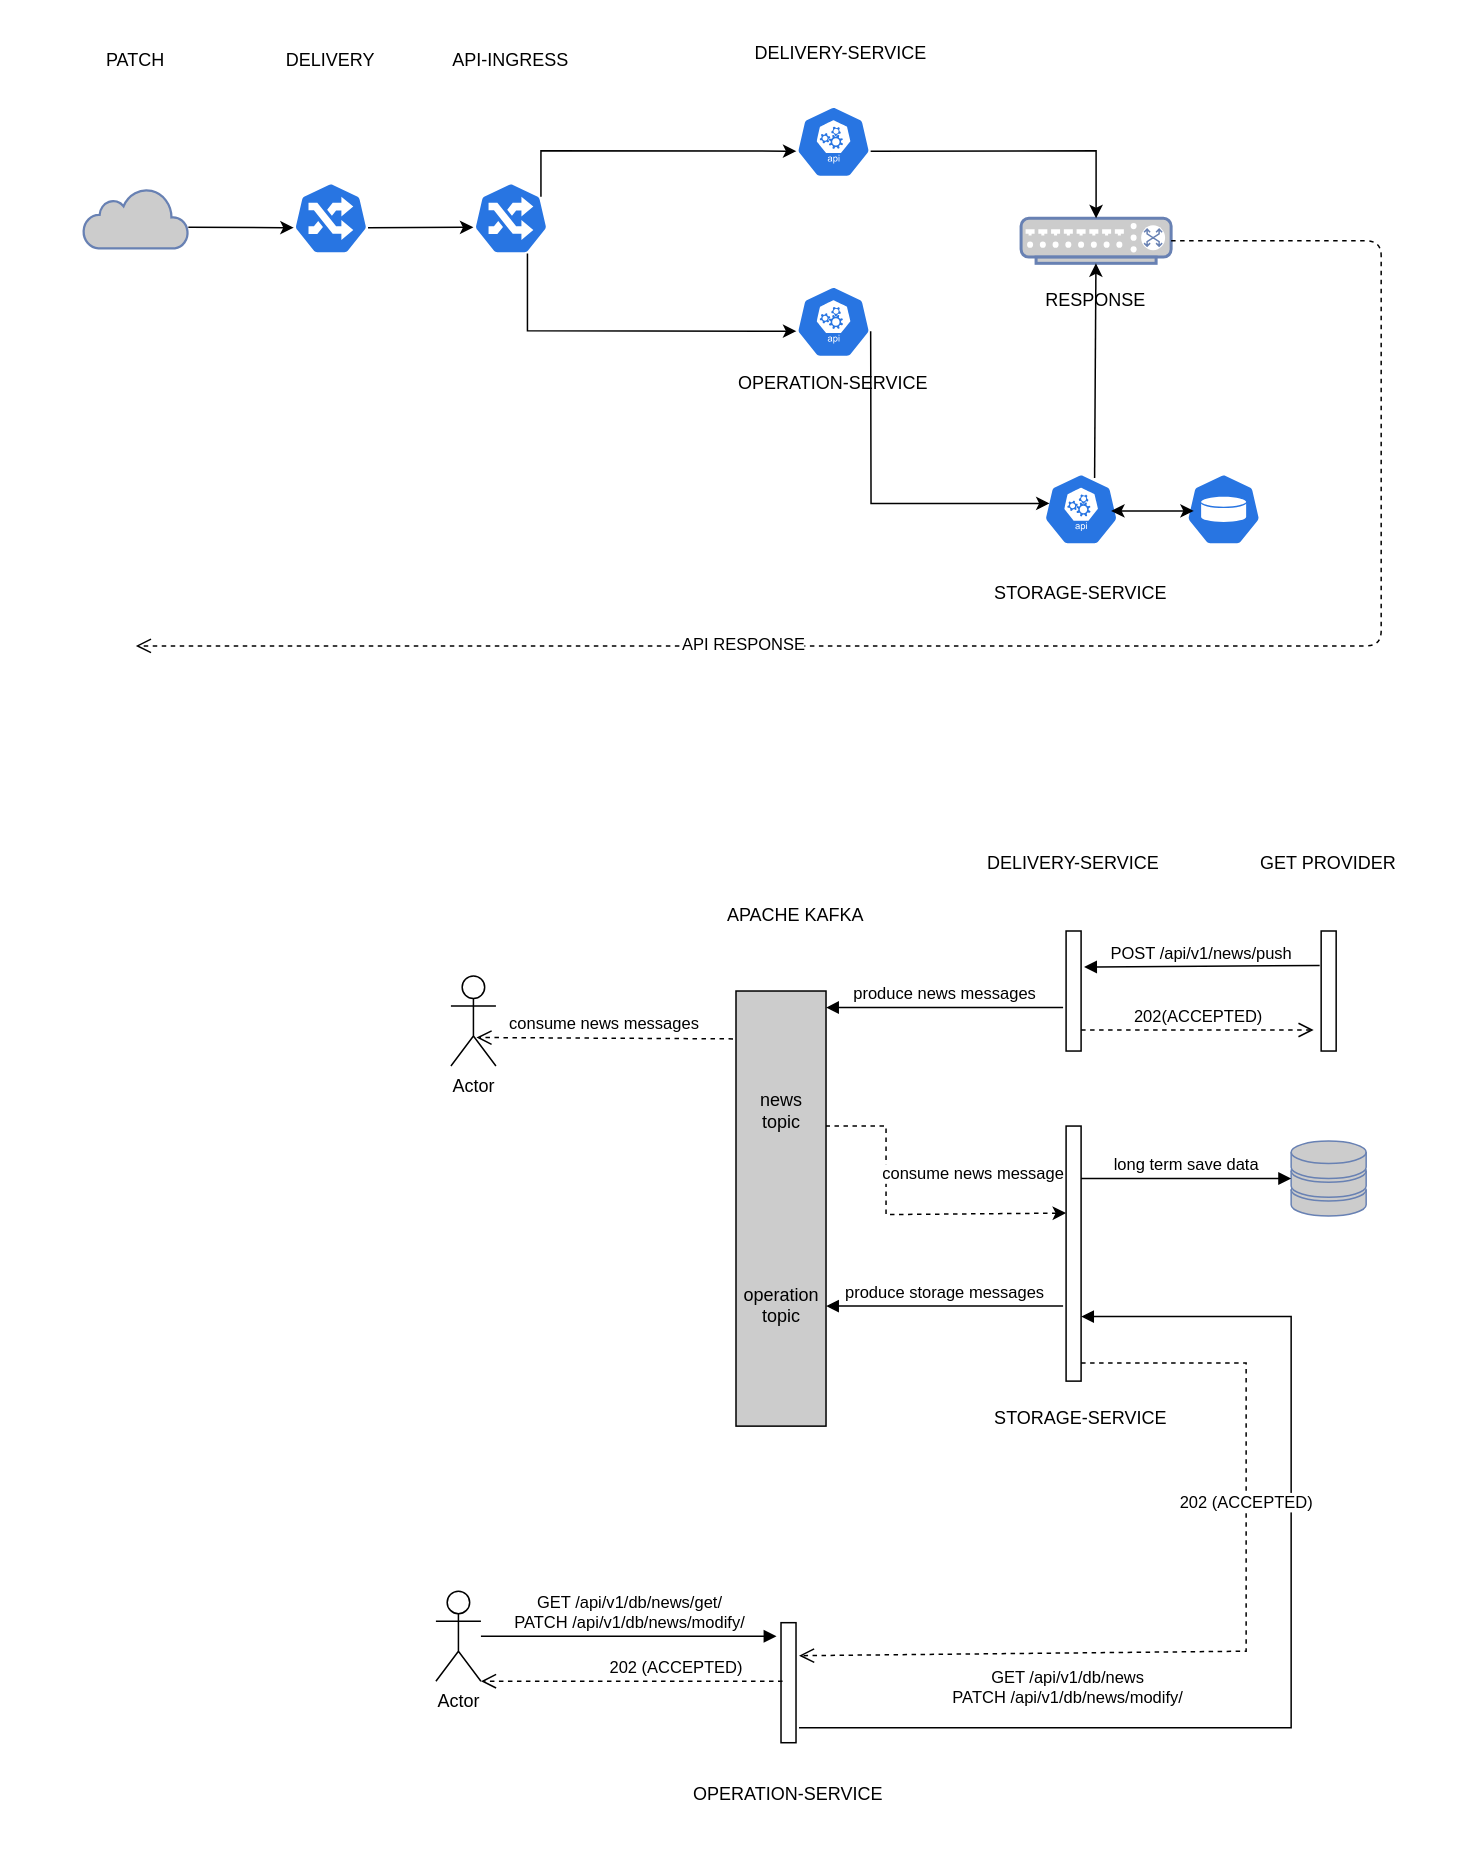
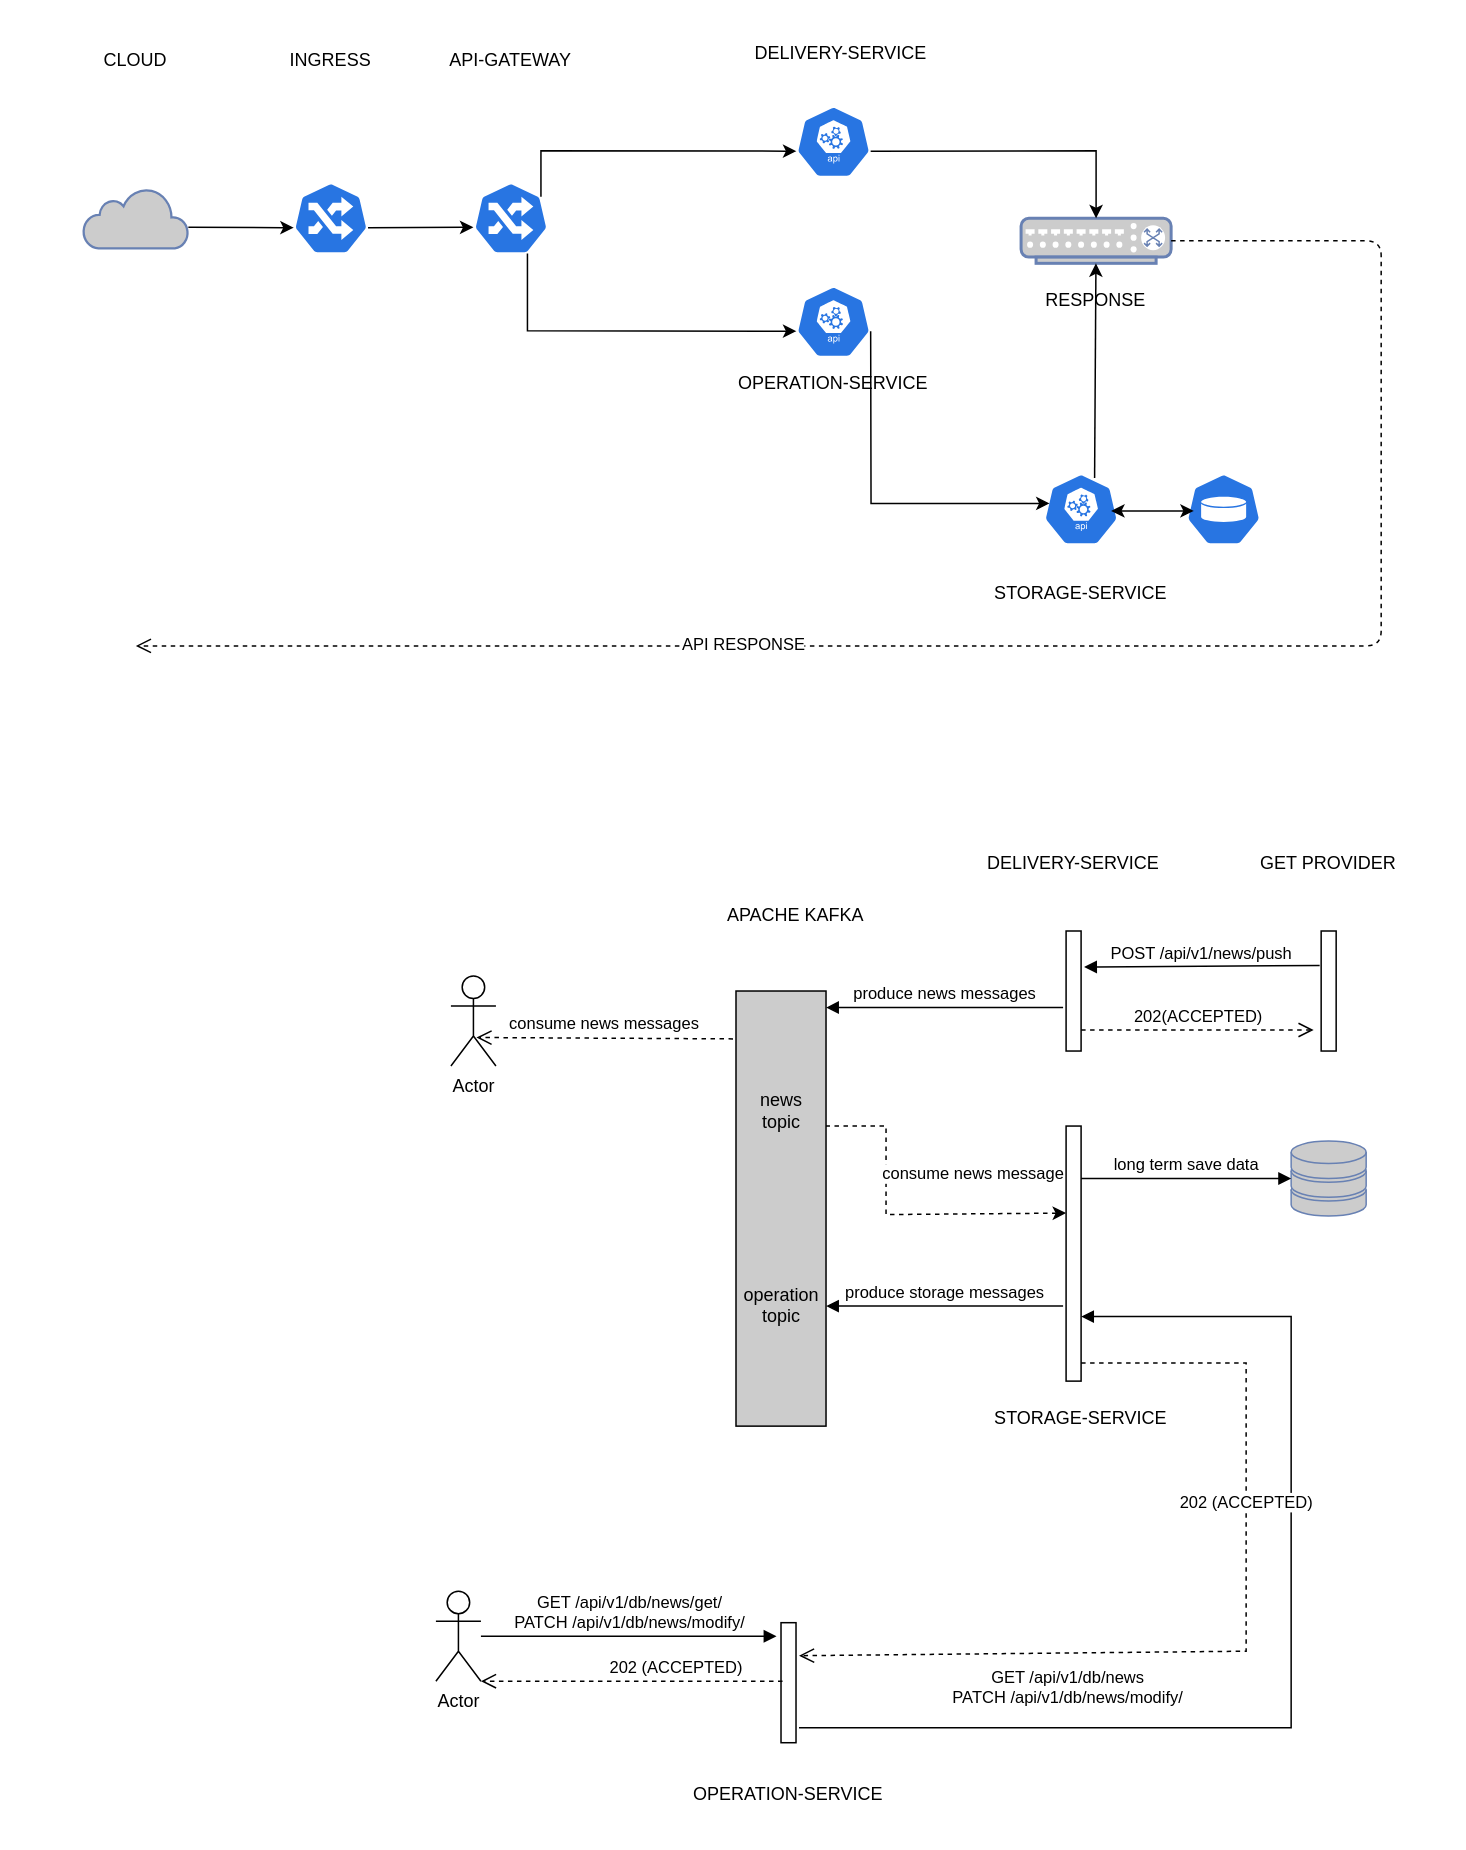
node "PATCH": label "PATCH" -> "CLOUD"
node "DELIVERY": label "DELIVERY" -> "INGRESS"
node "API-INGRESS": label "API-INGRESS" -> "API-GATEWAY"
